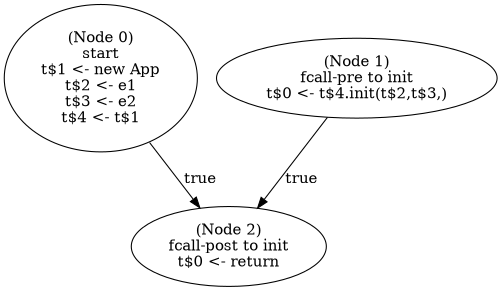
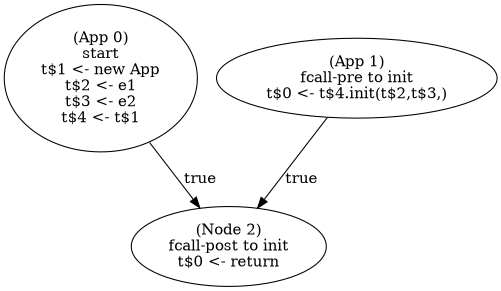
node "(Node 0) start t$1 <- new App t$2 <- e1 t$3 <- e2 t$4 <- t$1": label "(Node 0) start t$1 <- new App t$2 <- e1 t$3 <- e2 t$4 <- t$1" -> "(App 0) start t$1 <- new App t$2 <- e1 t$3 <- e2 t$4 <- t$1"
node "(Node 1) fcall-pre to init t$0 <- t$4.init(t$2,t$3,)": label "(Node 1) fcall-pre to init t$0 <- t$4.init(t$2,t$3,)" -> "(App 1) fcall-pre to init t$0 <- t$4.init(t$2,t$3,)"
